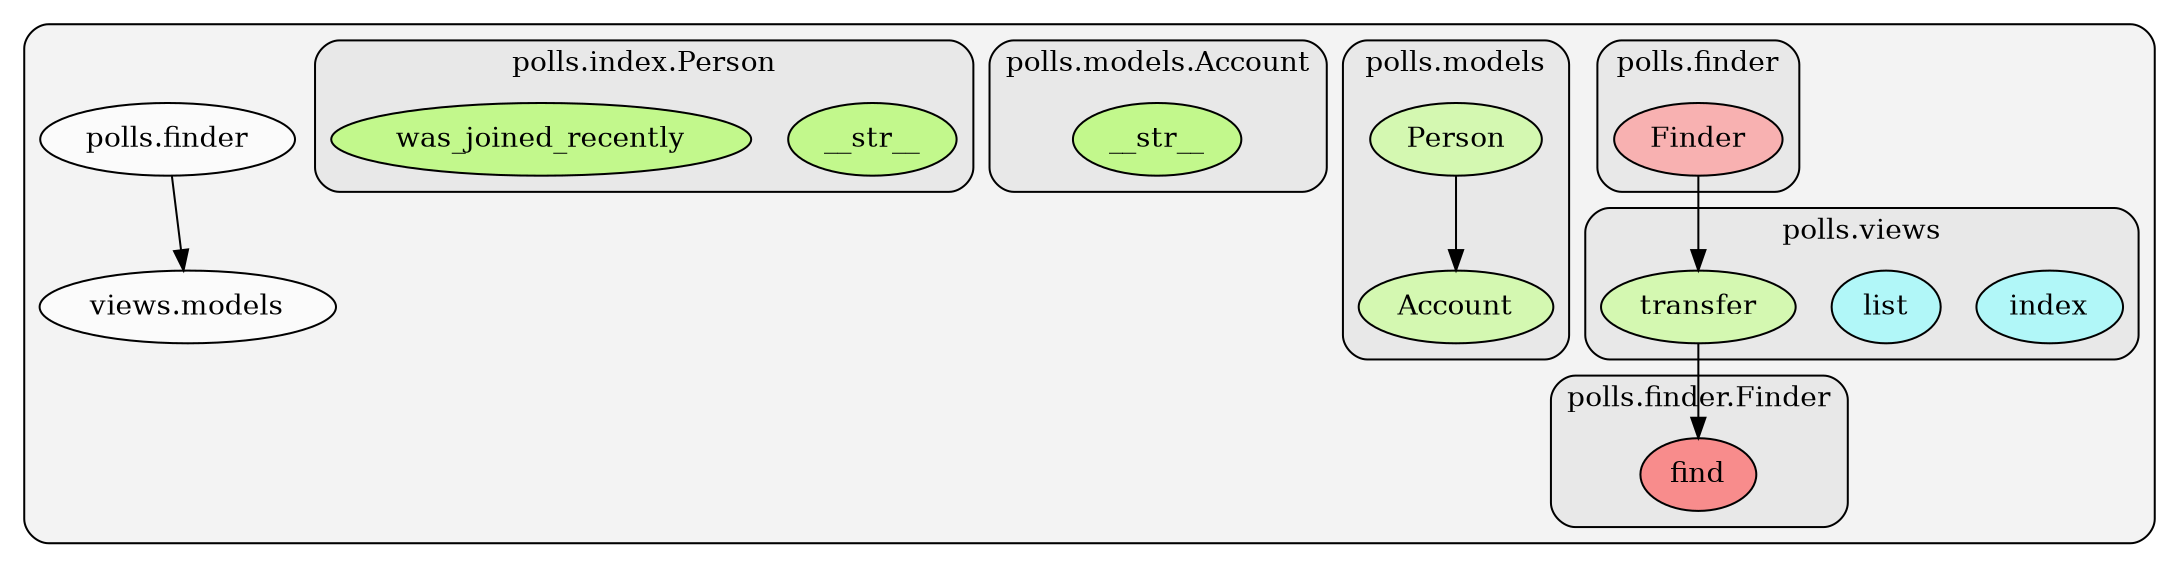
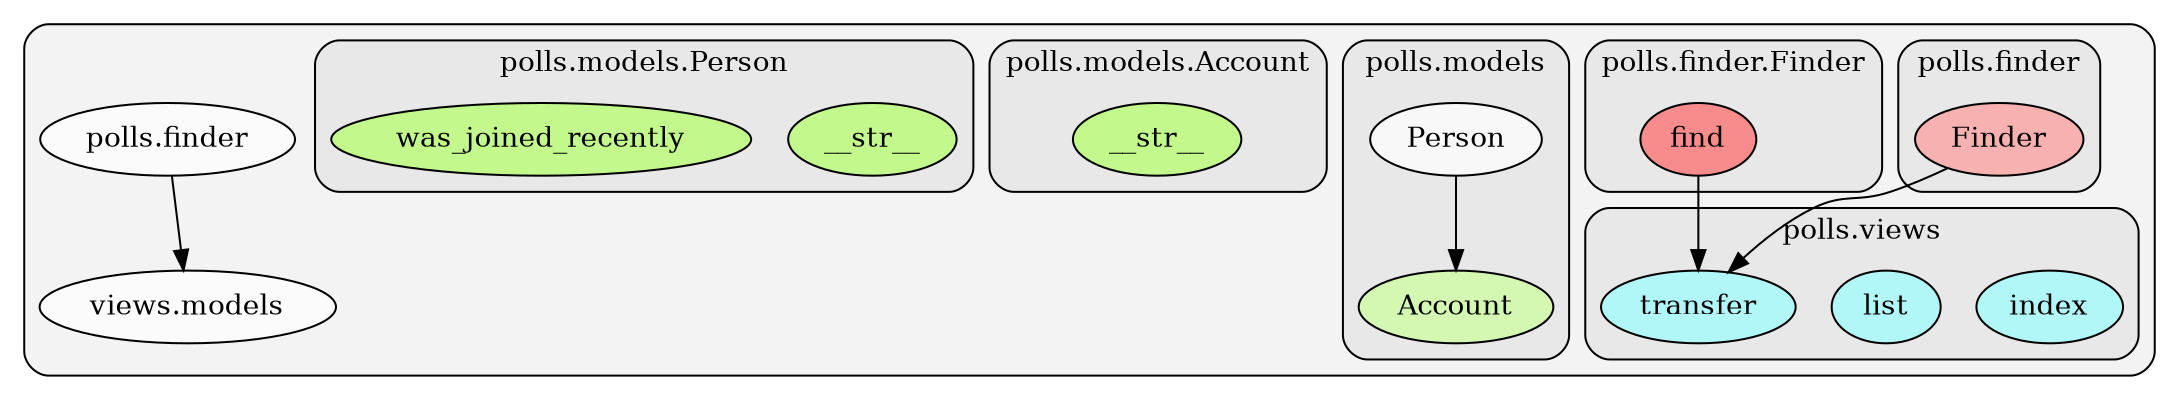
cluster "polls.index.Person": label "polls.index.Person" -> "polls.models.Person"
node "Person": fillcolor #ccff99b2 -> #ffffffb2
node "transfer": fillcolor #ccff99b2 -> #99feffb2
edge "transfer" -> "find": reversed
